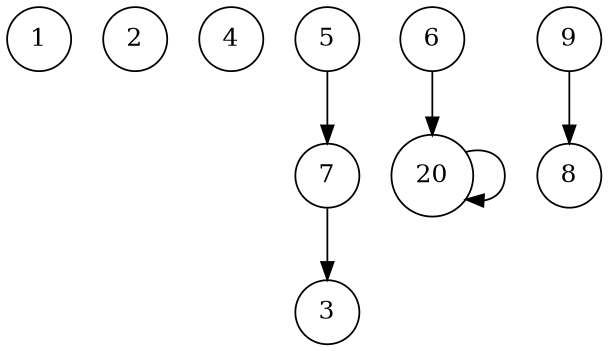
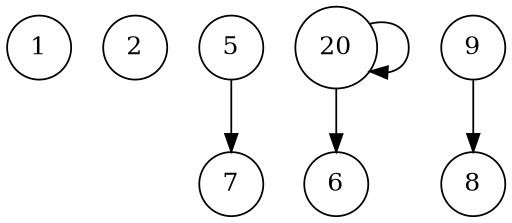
node "4": removed
edge "6" -> "20": reversed
node "3": removed
